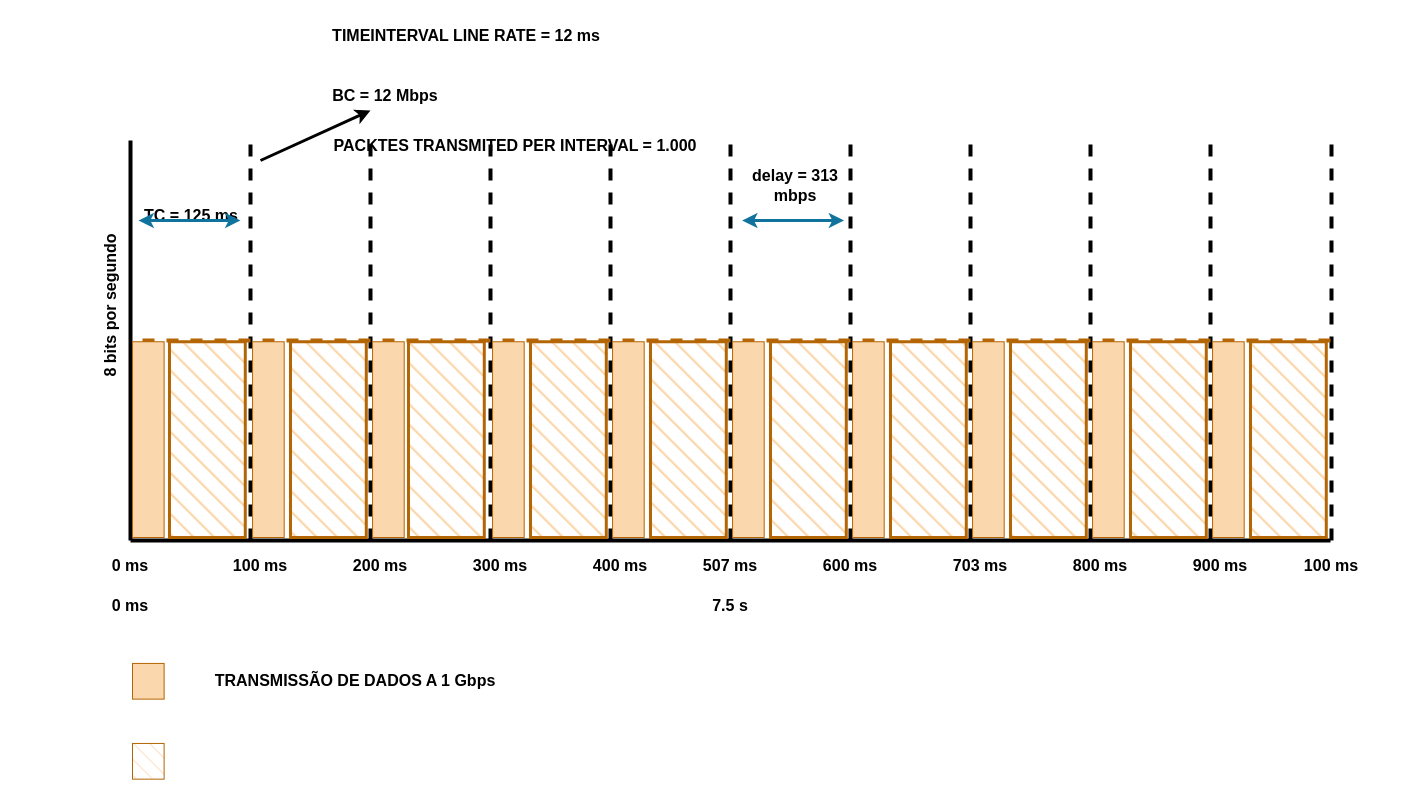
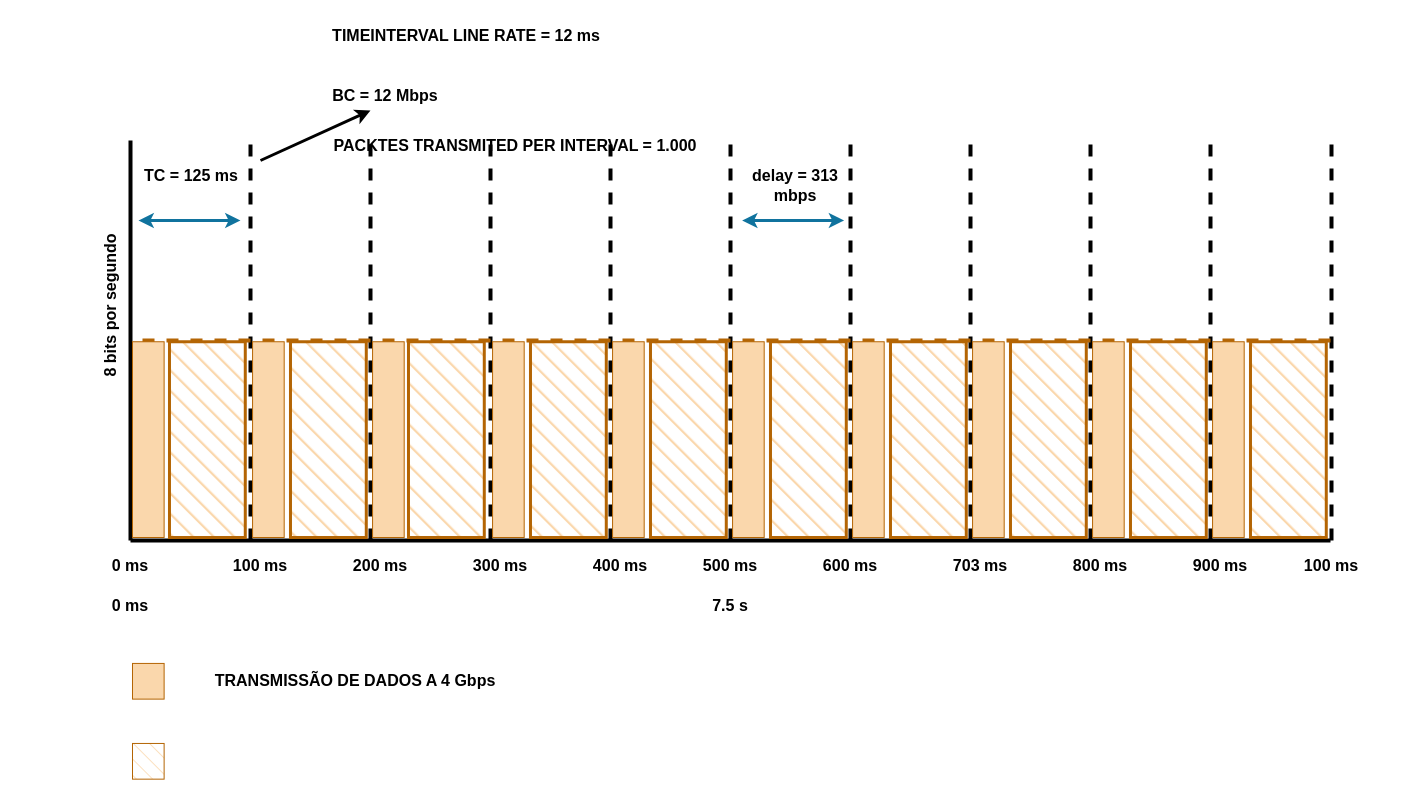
node "TC = 125 ms": moved (192, 216) -> (192, 176)
node "507 ms": label "507 ms" -> "500 ms"
node "TRANSMISSÃO DE DADOS A 1 Gbps": label "TRANSMISSÃO DE DADOS A 1 Gbps" -> "TRANSMISSÃO DE DADOS A 4 Gbps"
